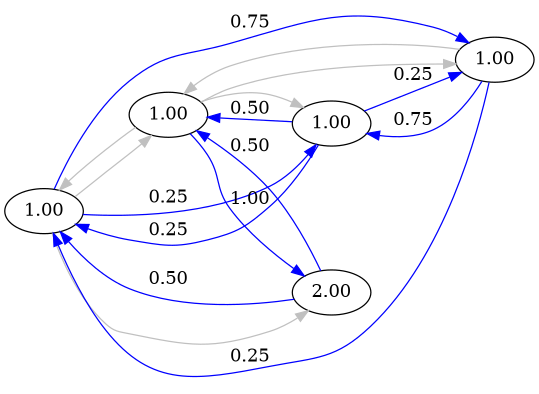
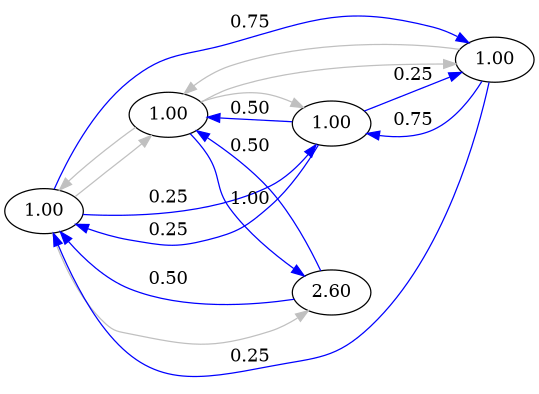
node "2.00": label "2.00" -> "2.60"
